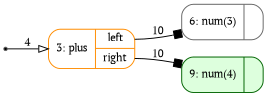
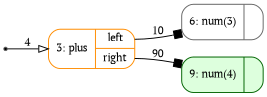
edge "3: plus" -> "9: num(4)": label "10" -> "90"
